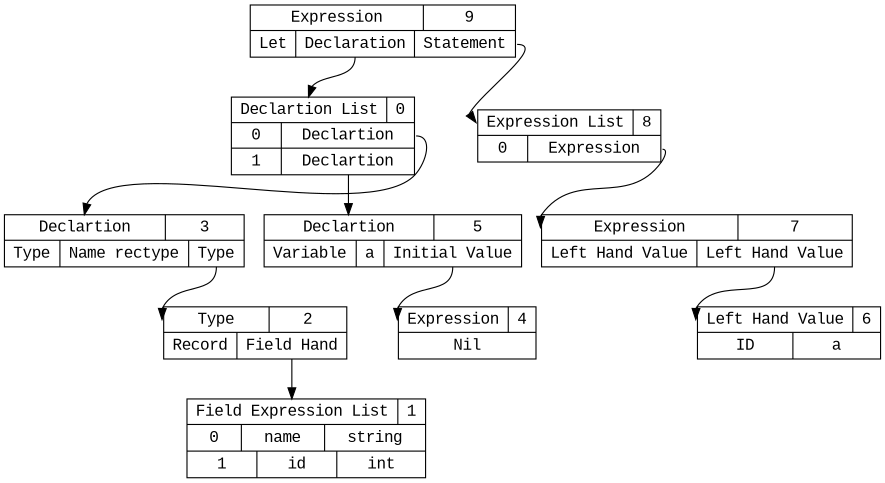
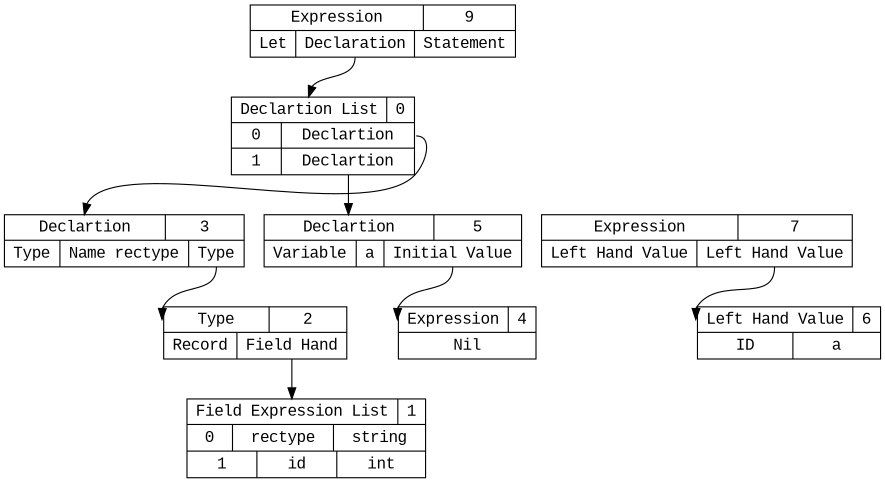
node "Expression List": removed
node "Field Expression List": text "name" -> "rectype"
